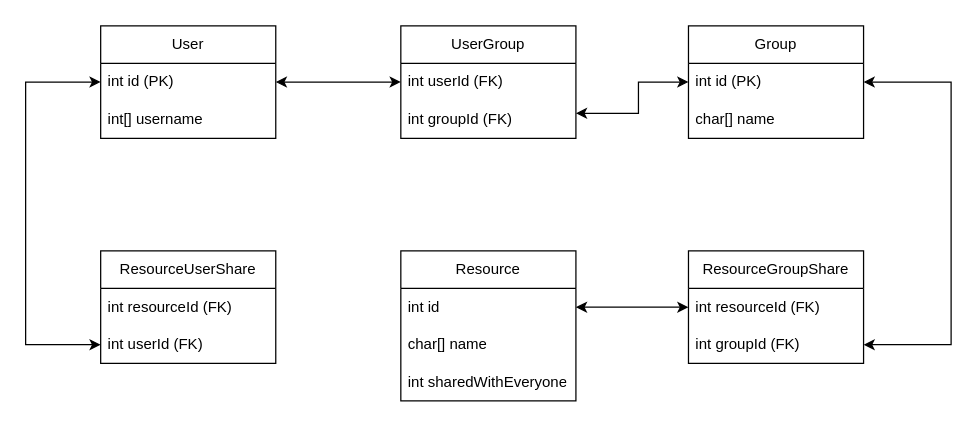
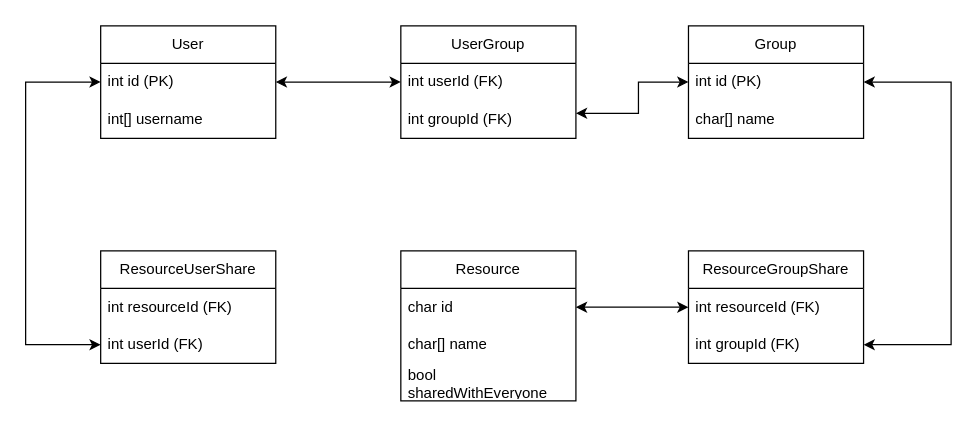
node "int id": label "int id" -> "char id"
node "int sharedWithEveryone": label "int sharedWithEveryone" -> "bool sharedWithEveryone"
